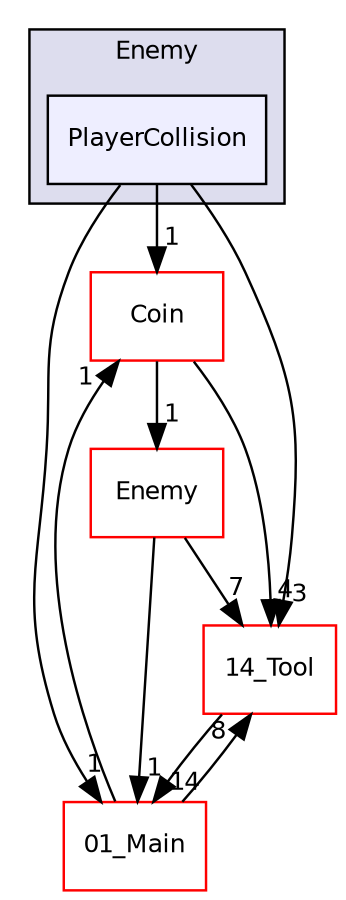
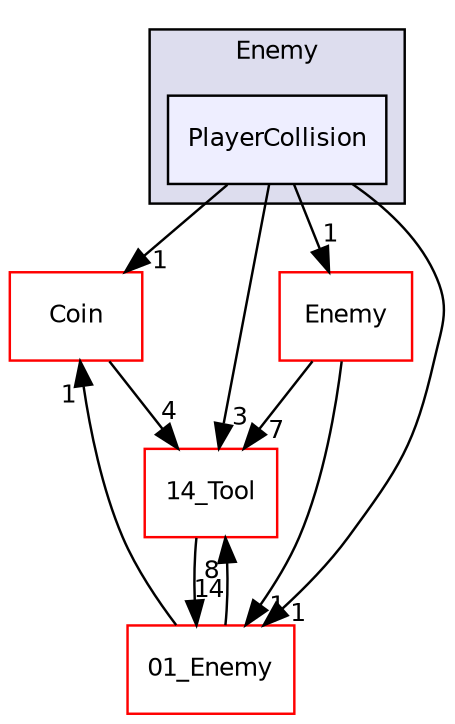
edge "Coin" -> "Enemy": now "PlayerCollision" -> "Enemy"
node "01_Main": label "01_Main" -> "01_Enemy"
